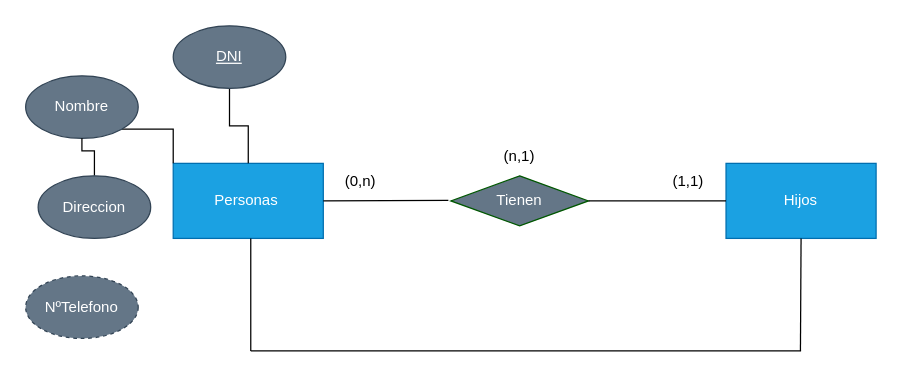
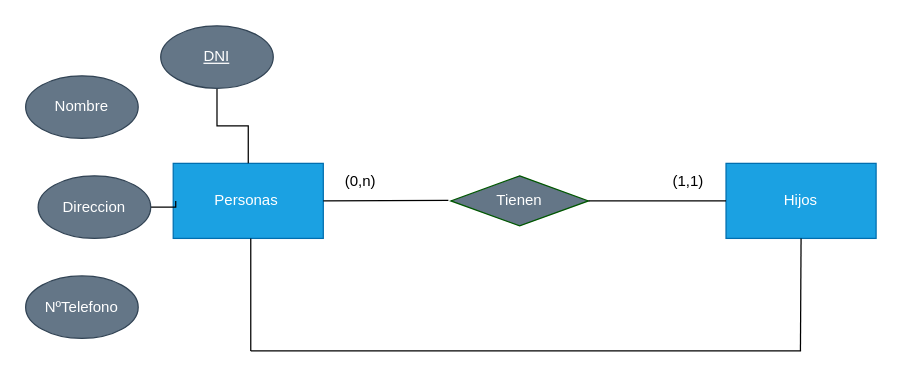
node "DNI": moved (229, 57) -> (217, 57)
edge "Nombre" -- "Personas": removed
edge "Nombre" -- "Direccion": now "Personas" -- "Direccion"
node "(n,1)": removed
node "NºTelefono": style dashed -> solid
